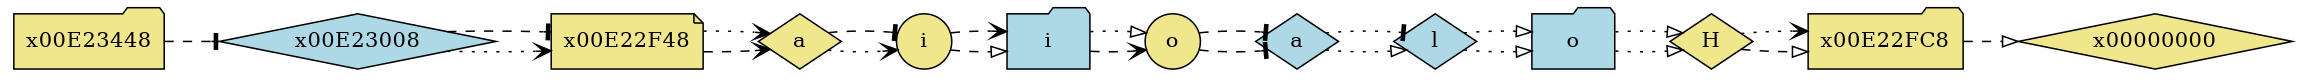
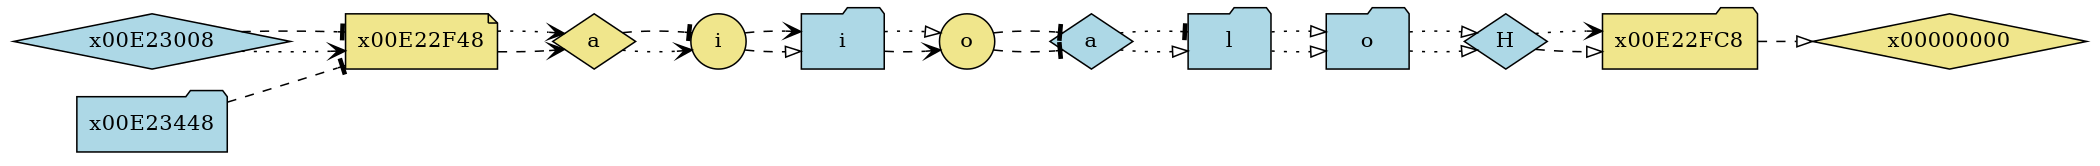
node "x00E23448": fillcolor khaki -> lightblue
edge "x00E23448" -> "x00E23008": now "x00E23448" -> "x00E22F48"
node "l": shape diamond -> folder
node "H": fillcolor khaki -> lightblue
